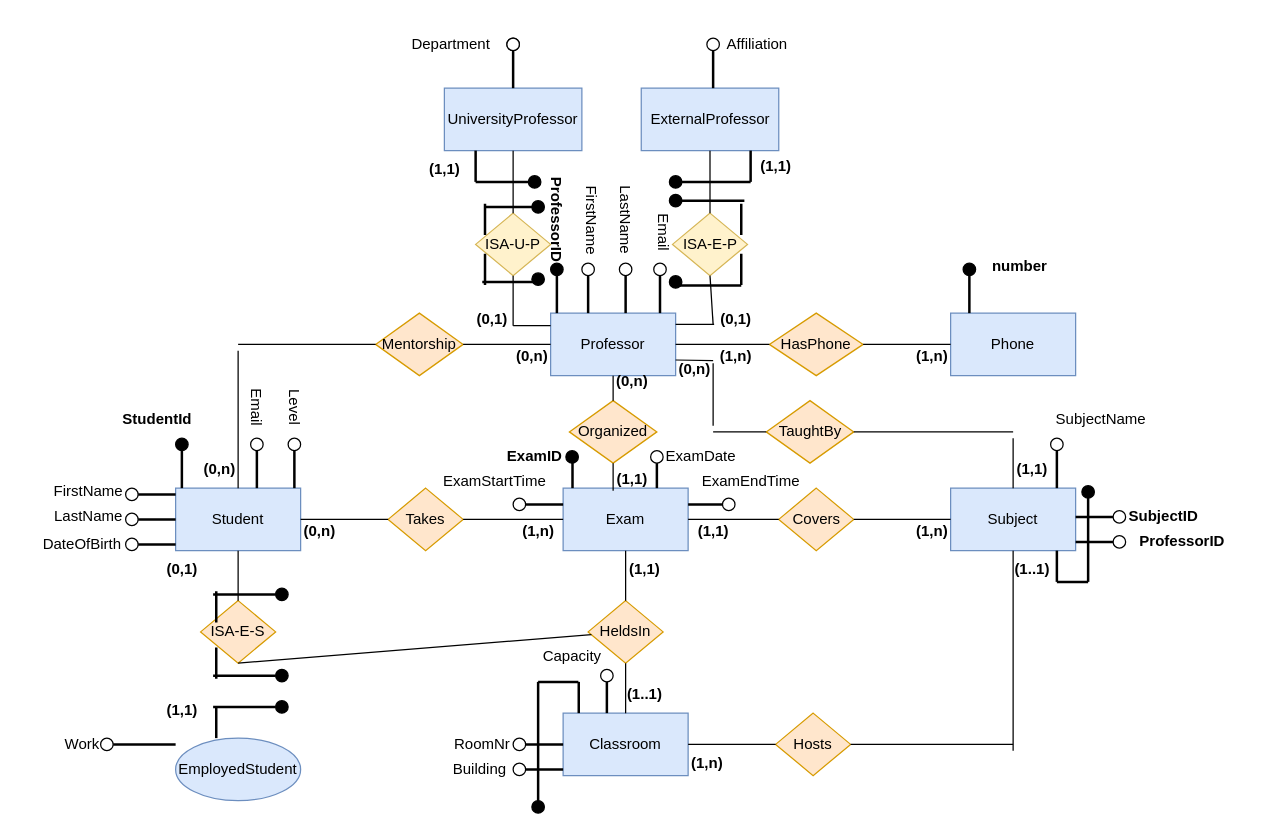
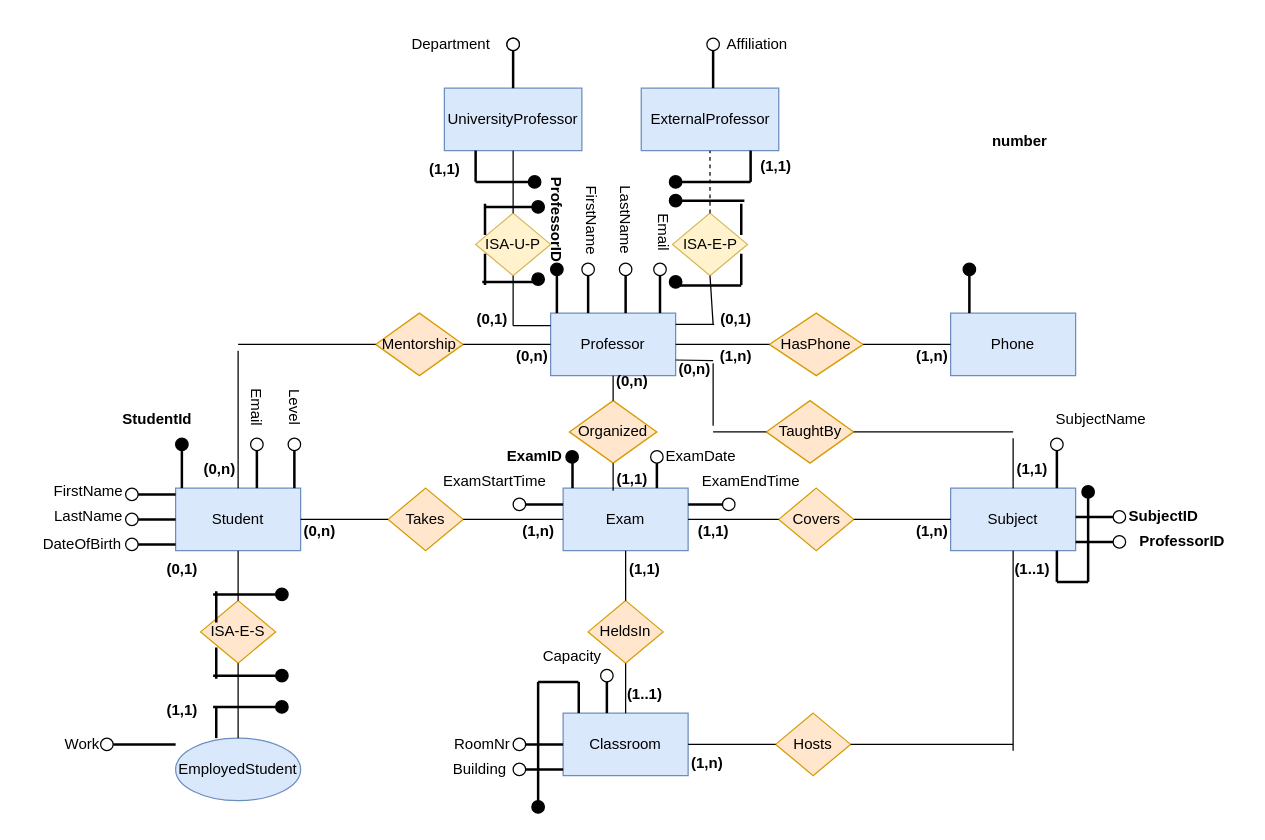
edge "ExternalProfessor" -- "ISA-E-P": style solid -> dashed
node "number": moved (1019, 267) -> (1019, 142)
edge "ISA-E-S" -- "HeldsIn": now "ISA-E-S" -- "EmployedStudent"
